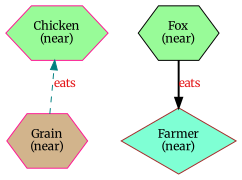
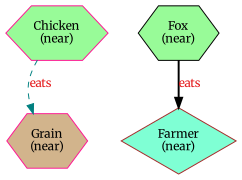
edge "Grain (near)" -> "Chicken (near)": reversed
